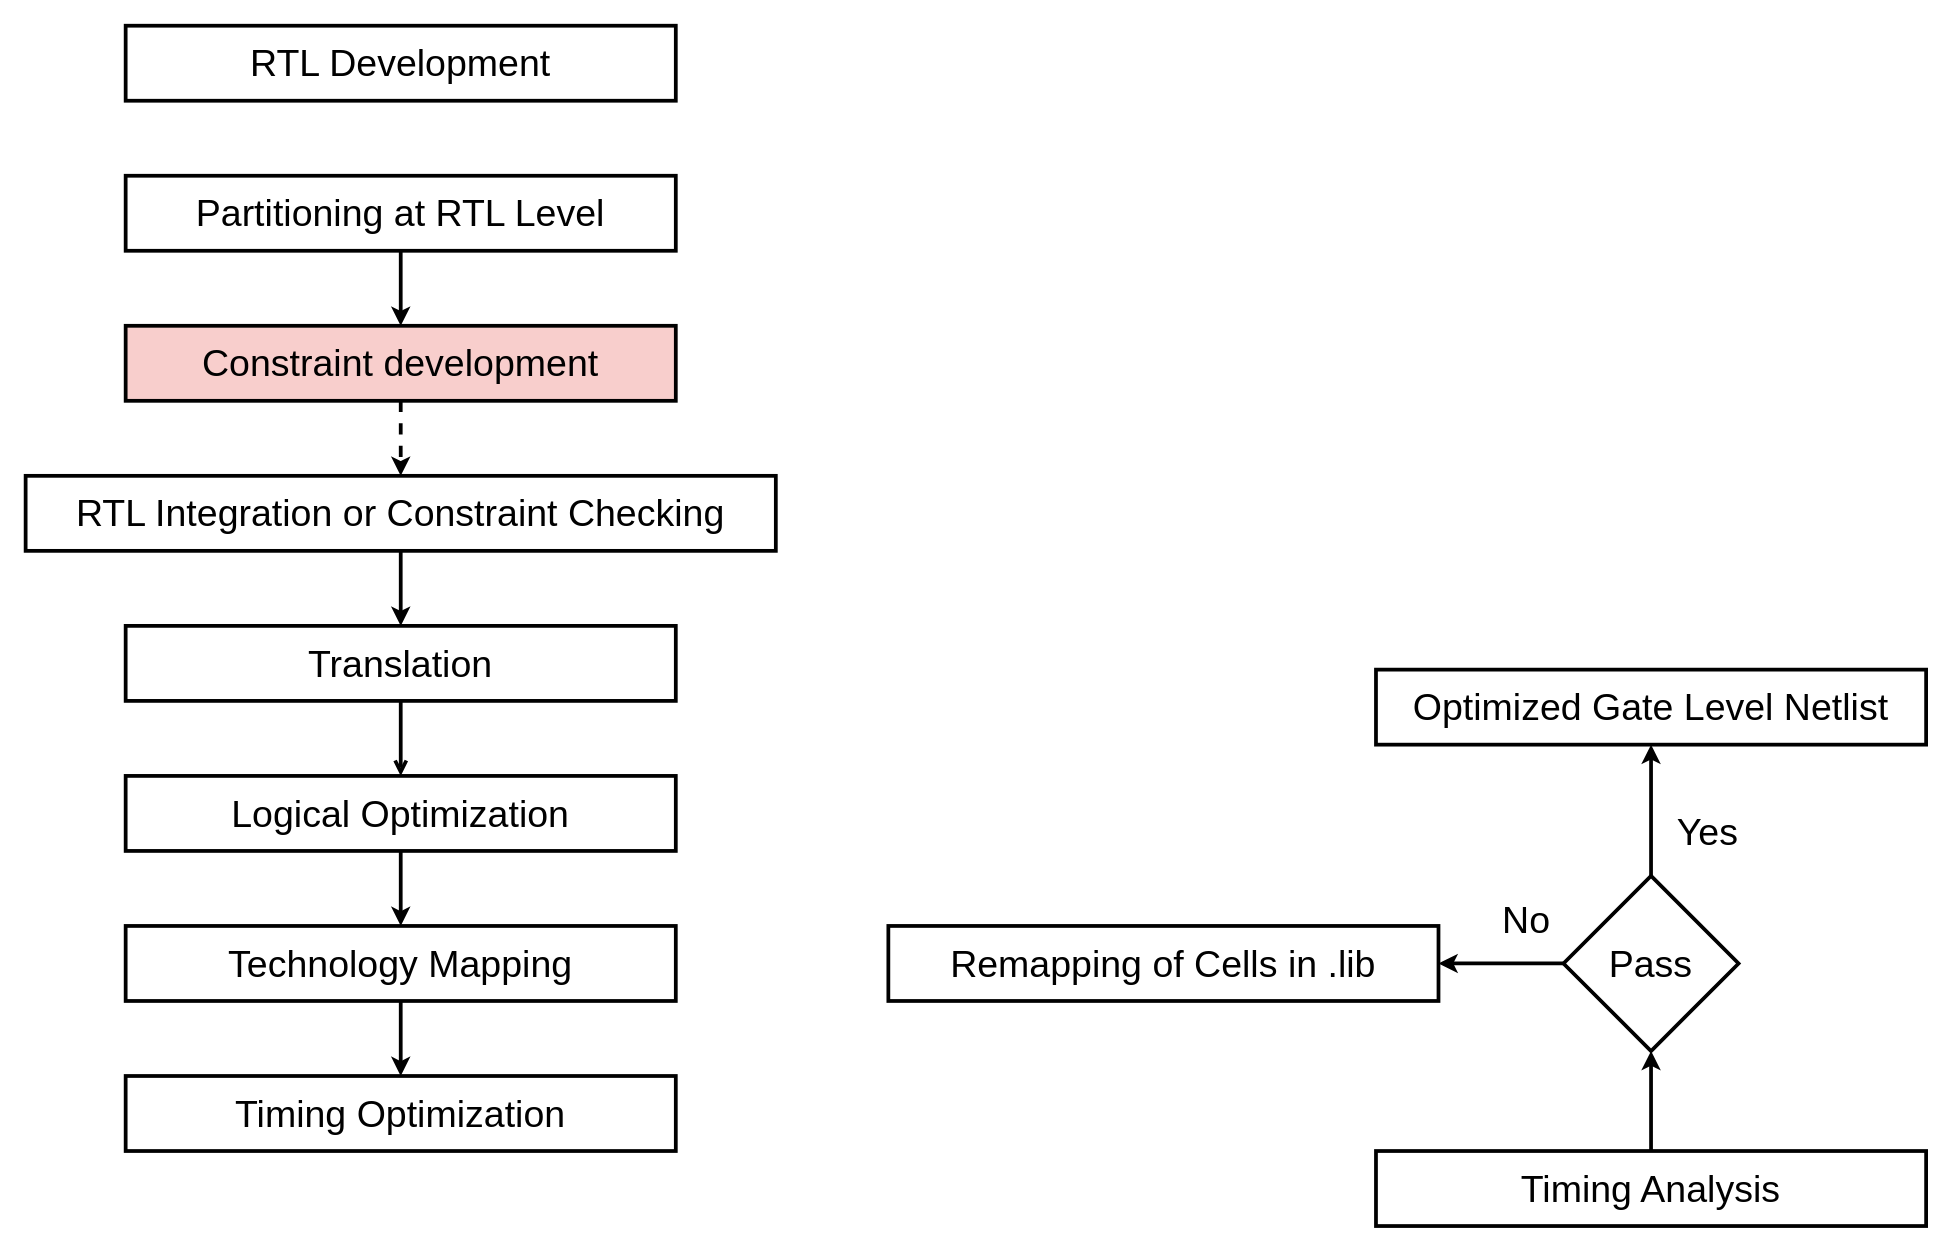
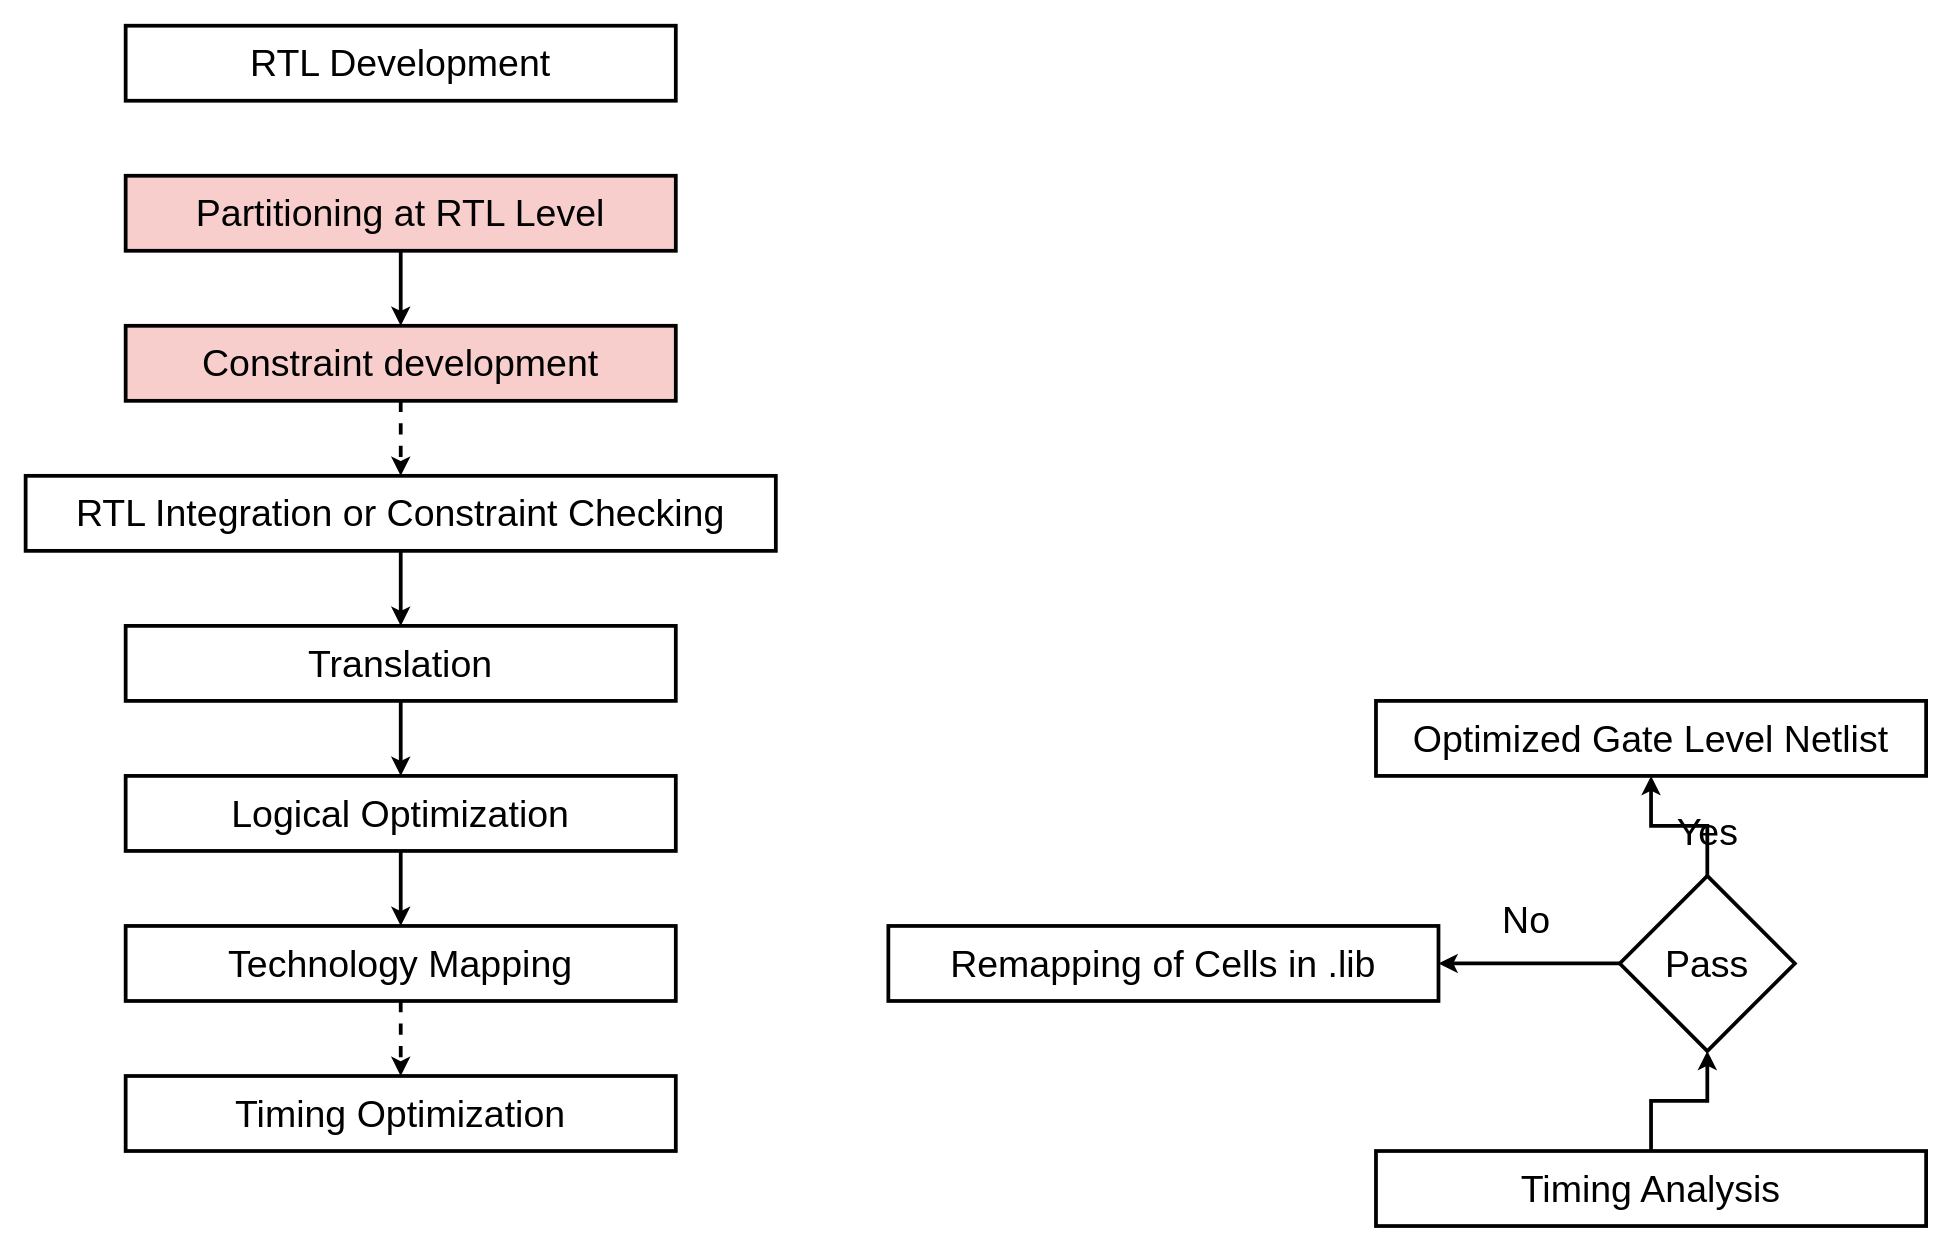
node "Partitioning at RTL Level": fillcolor #ffffff -> #f8cecc
node "Optimized Gate Level Netlist": moved (1651, 707) -> (1651, 738)
edge "Translation" -> "Logical Optimization": arrowhead open -> classic
node "Pass": moved (1651, 963) -> (1707, 963)
edge "Technology Mapping" -> "Timing Optimization": style solid -> dashed
